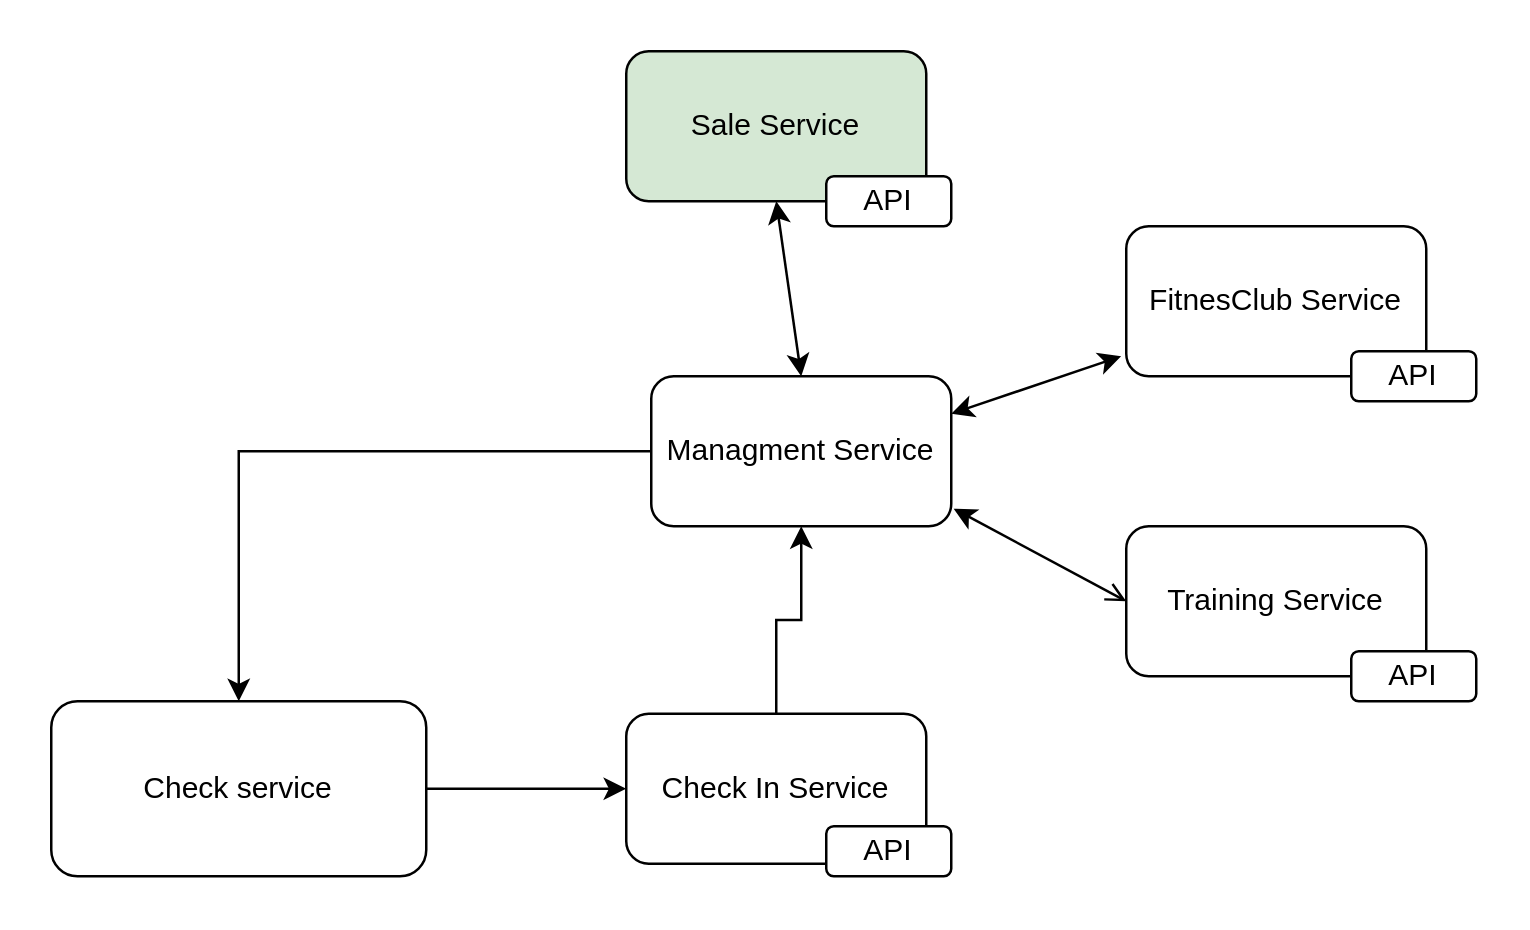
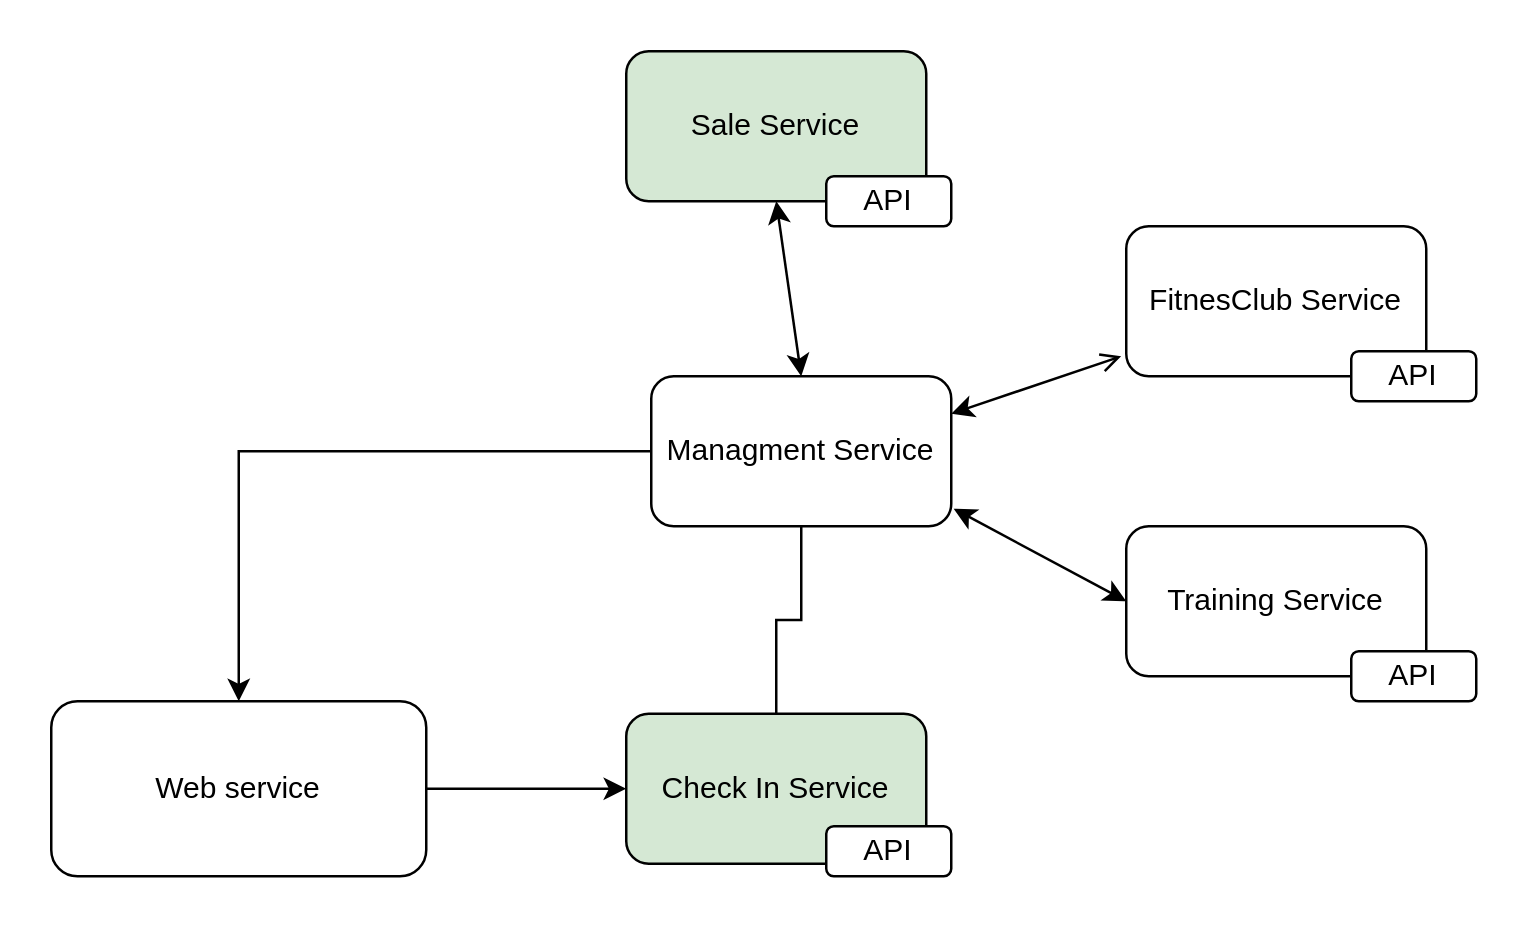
edge "FitnesClub Service" -- "Managment Service": arrowhead classic -> open
edge "Check In Service" -> "Managment Service": arrowhead classic -> none
edge "Managment Service" -- "Training Service": arrowhead open -> classic
node "Check service": label "Check service" -> "Web service"
node "Check In Service": fillcolor #ffffff -> #d5e8d4
